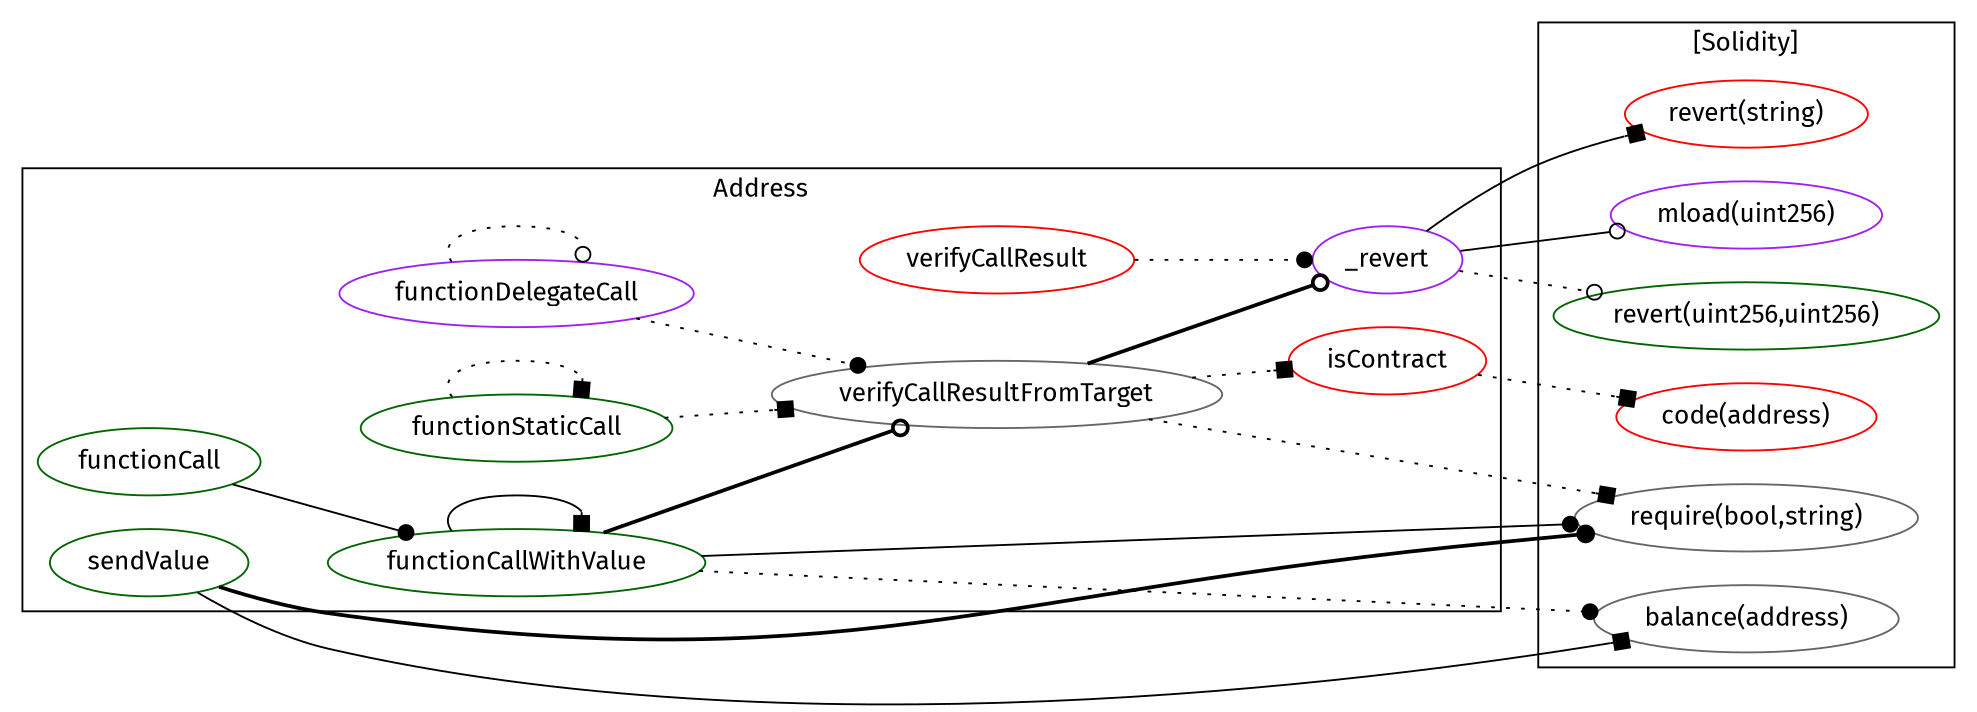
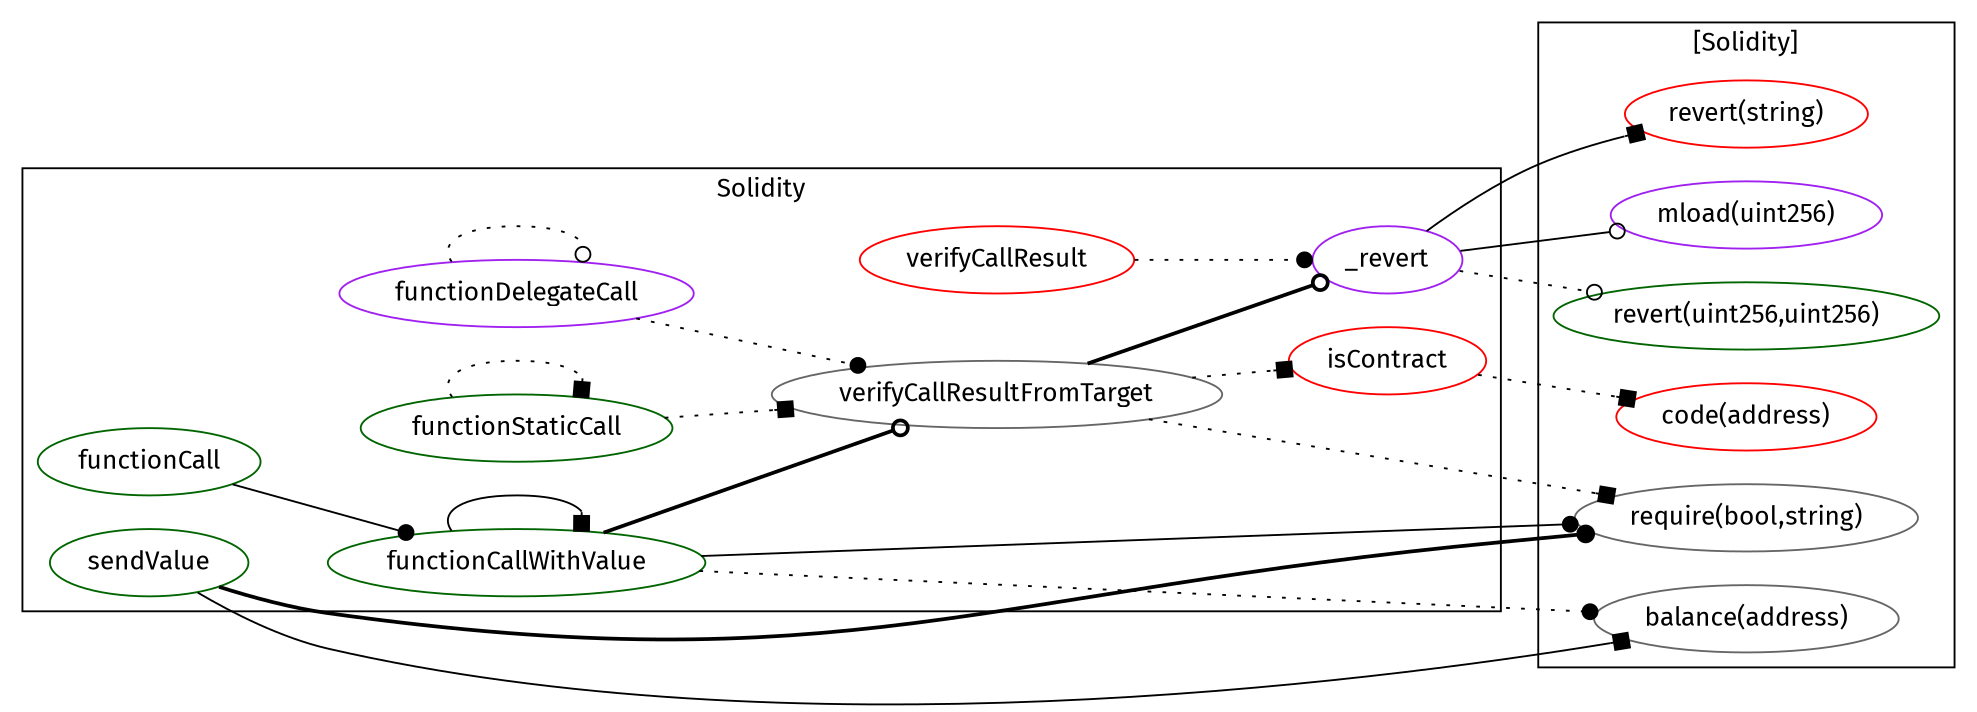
cluster "Address": label "Address" -> "Solidity"
